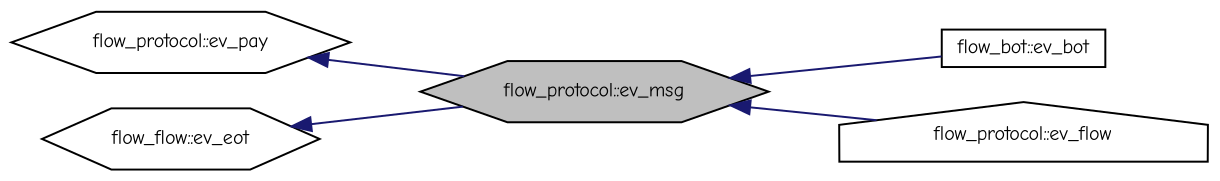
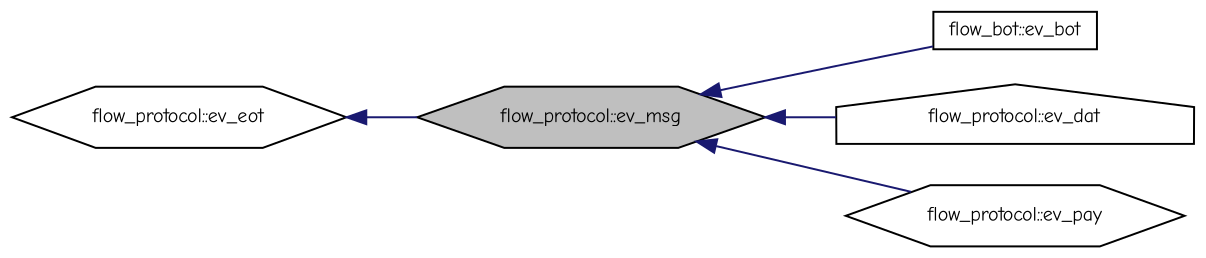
edge "flow_protocol::ev_msg" -> "flow_protocol::ev_pay": reversed
node "flow_protocol::ev_flow": label "flow_protocol::ev_flow" -> "flow_protocol::ev_dat"
node "flow_flow::ev_eot": label "flow_flow::ev_eot" -> "flow_protocol::ev_eot"
